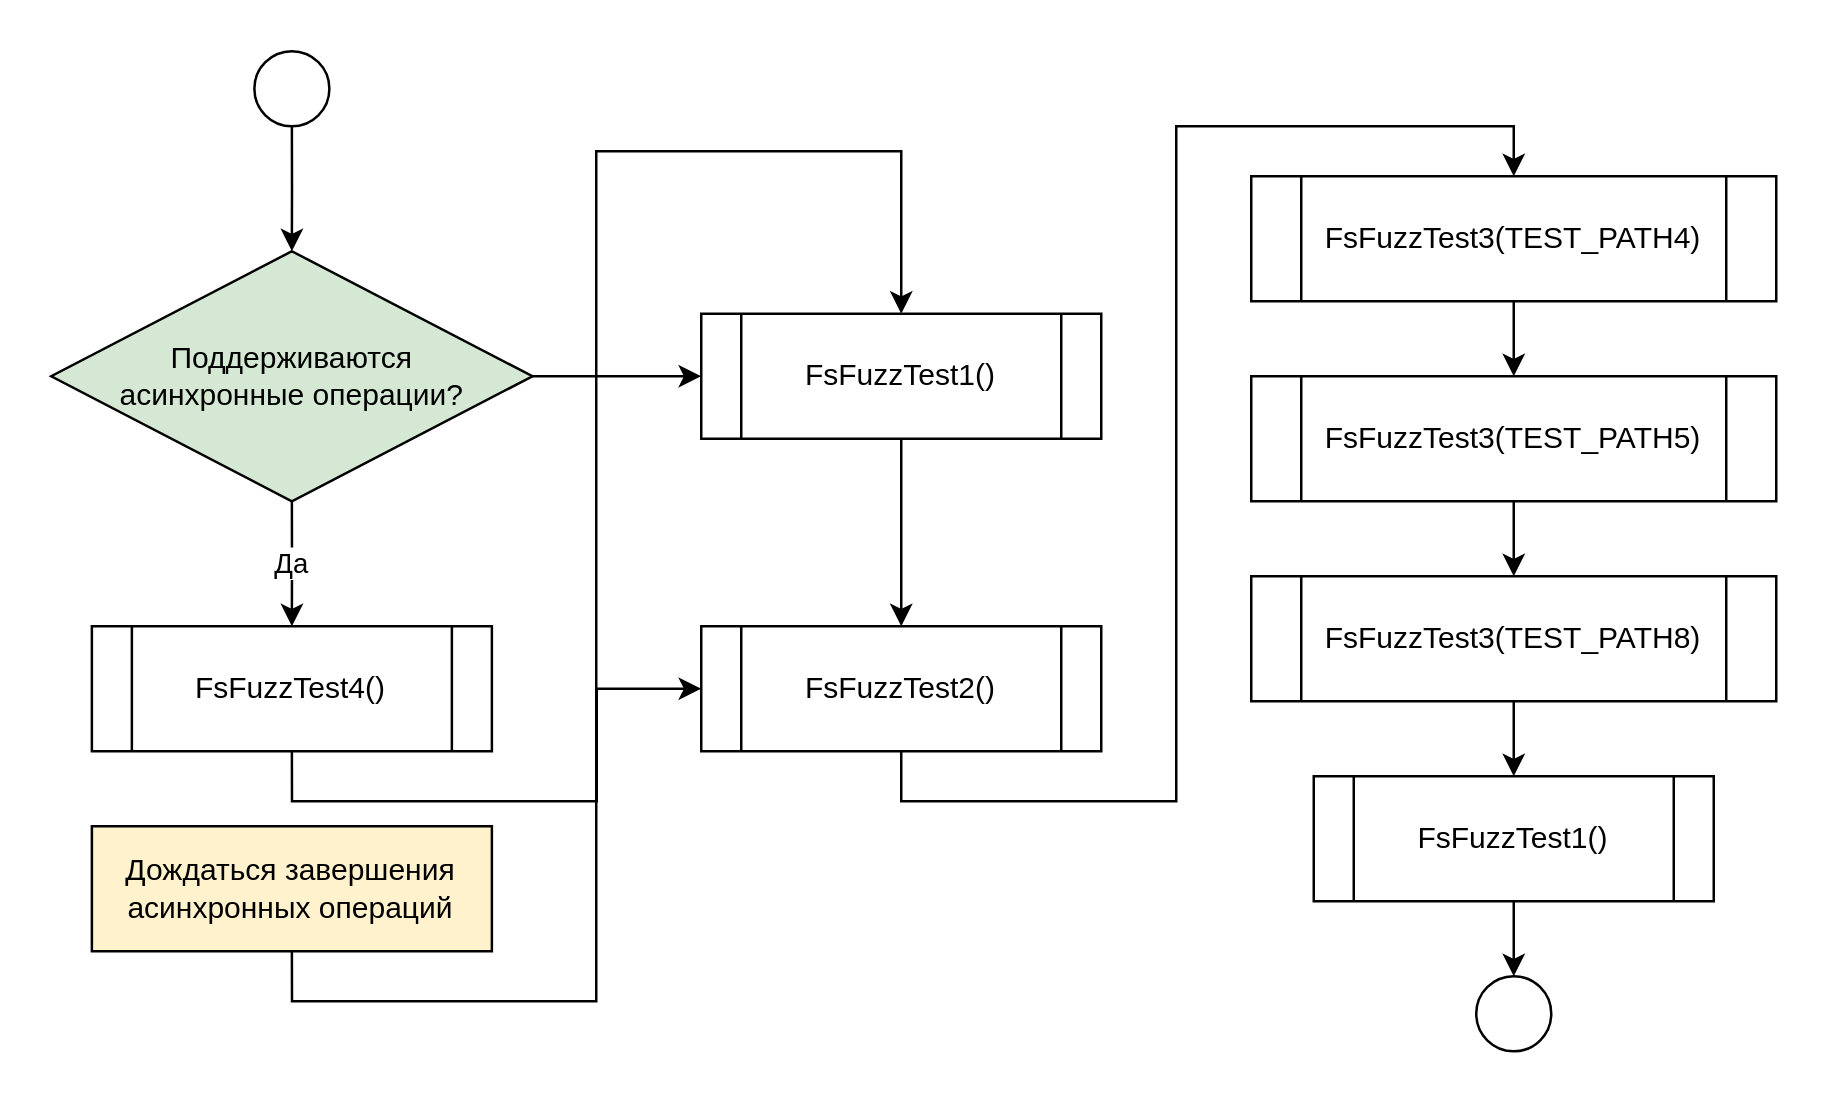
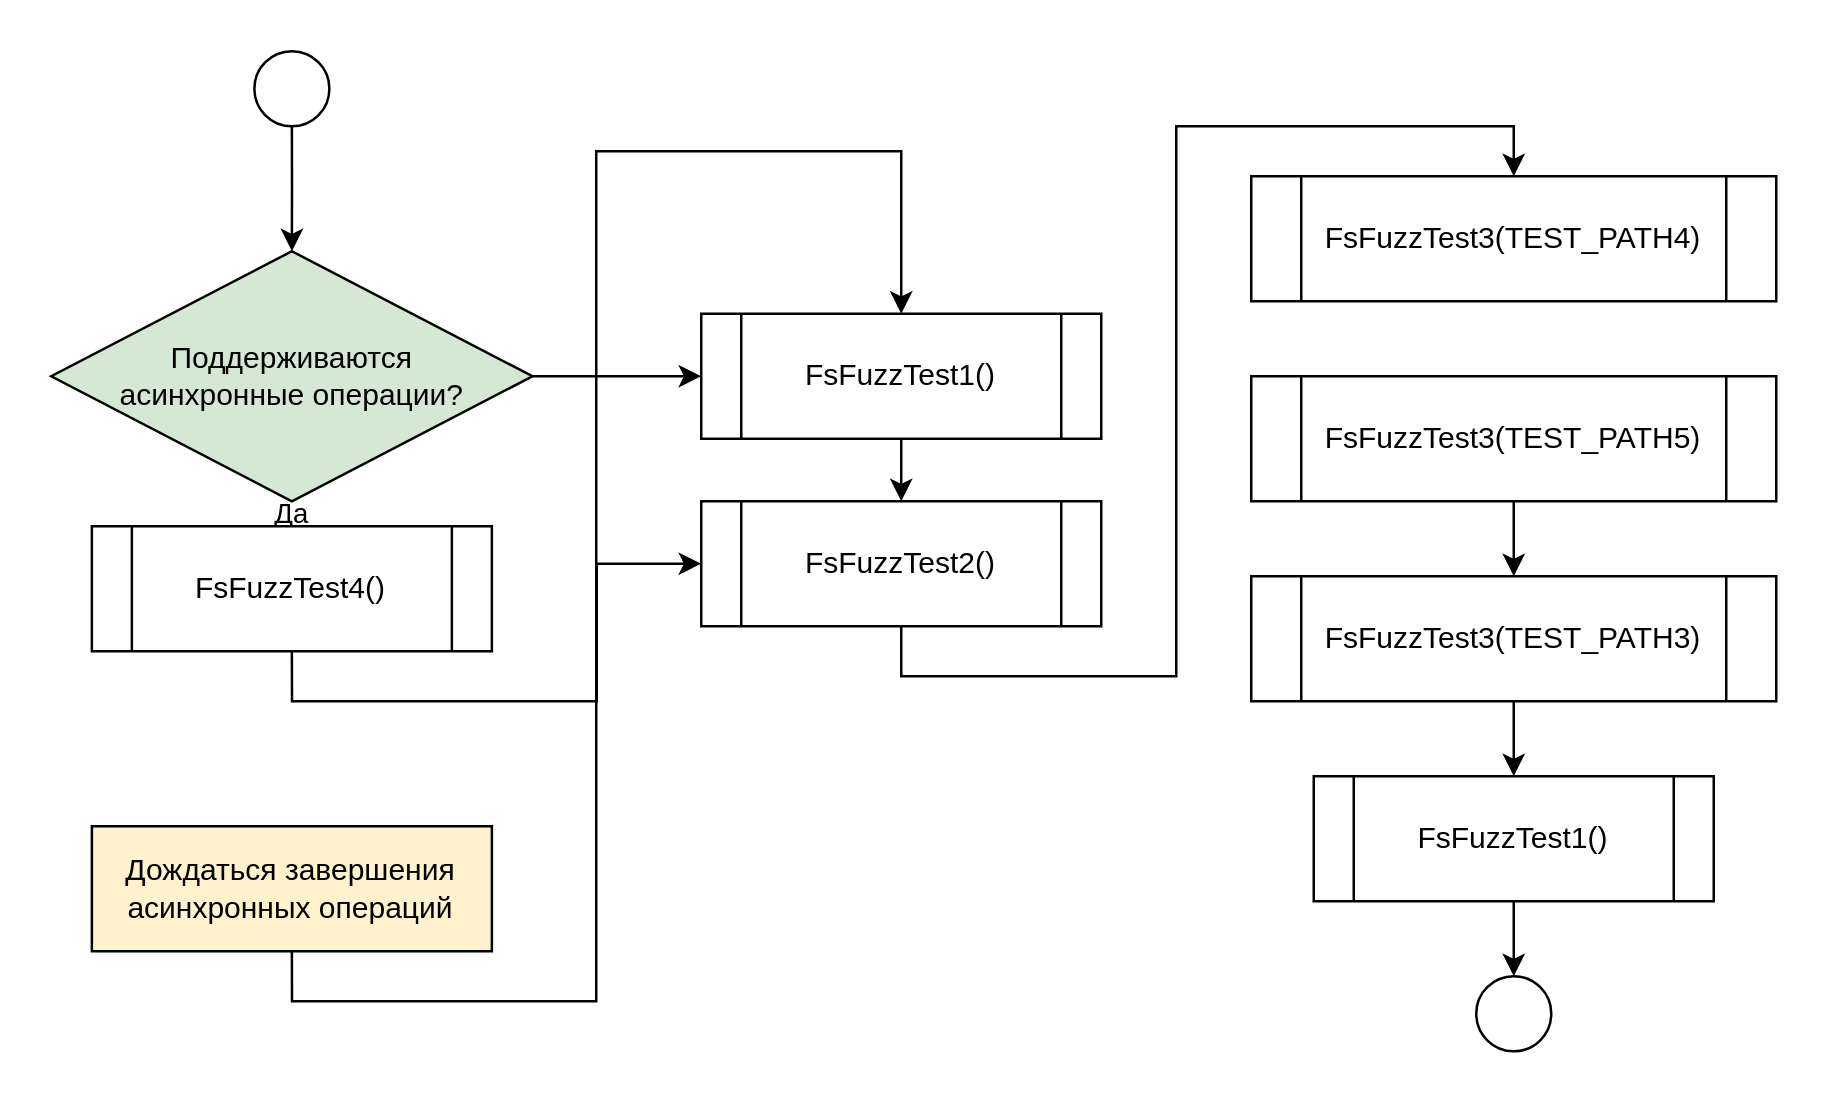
edge "FsFuzzTest3(TEST_PATH4)" -> "FsFuzzTest3(TEST_PATH5)": removed
node "FsFuzzTest3(TEST_PATH8)": label "FsFuzzTest3(TEST_PATH8)" -> "FsFuzzTest3(TEST_PATH3)"
node "FsFuzzTest4()": moved (292, 689) -> (292, 589)
node "FsFuzzTest2()": moved (901, 689) -> (901, 564)
